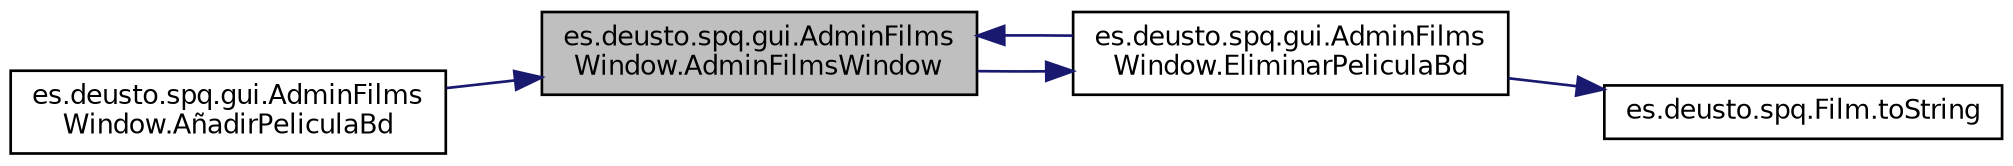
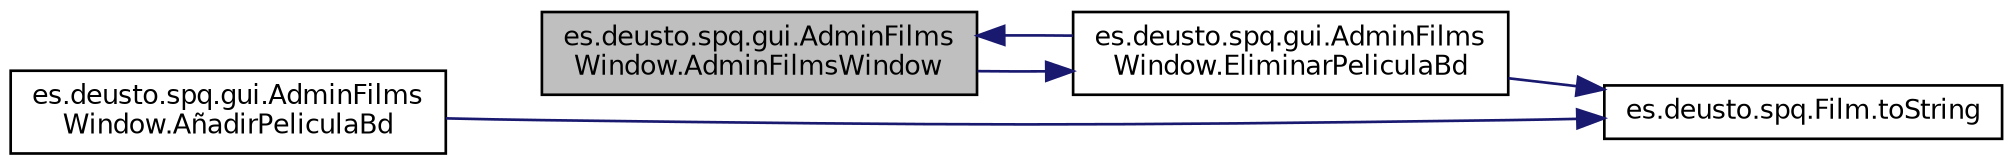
edge "es.deusto.spq.gui.AdminFilms Window.AñadirPeliculaBd" -> "es.deusto.spq.gui.AdminFilms Window.AdminFilmsWindow": now "es.deusto.spq.gui.AdminFilms Window.AñadirPeliculaBd" -> "es.deusto.spq.Film.toString"
